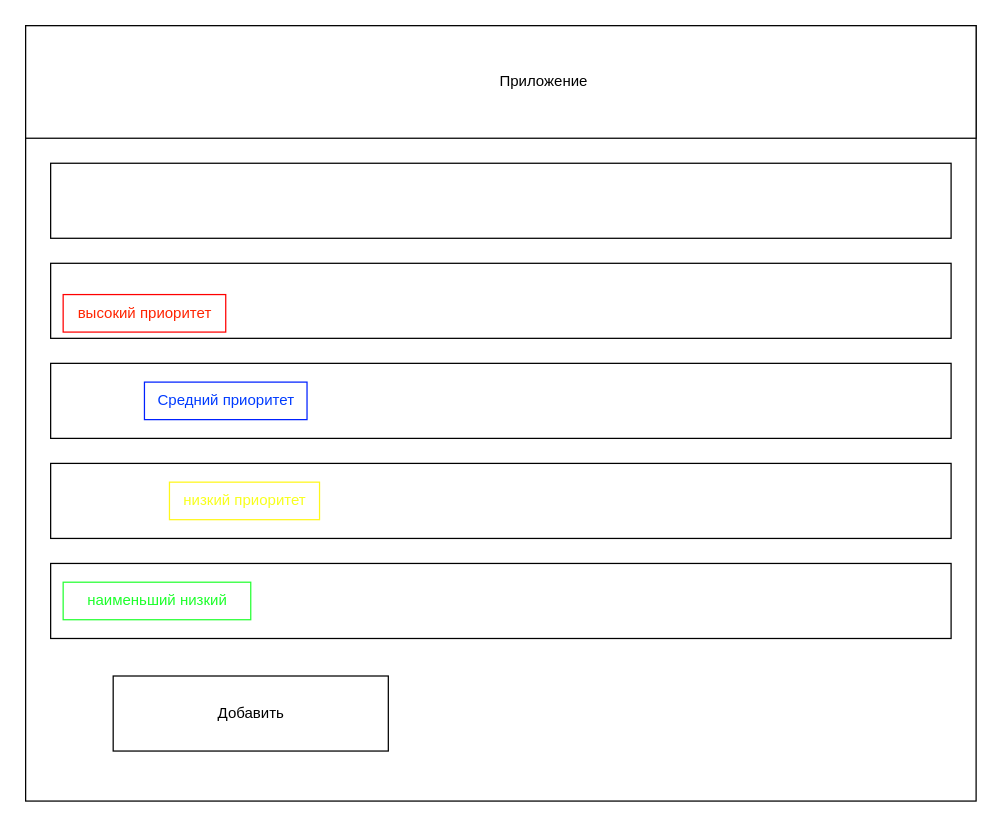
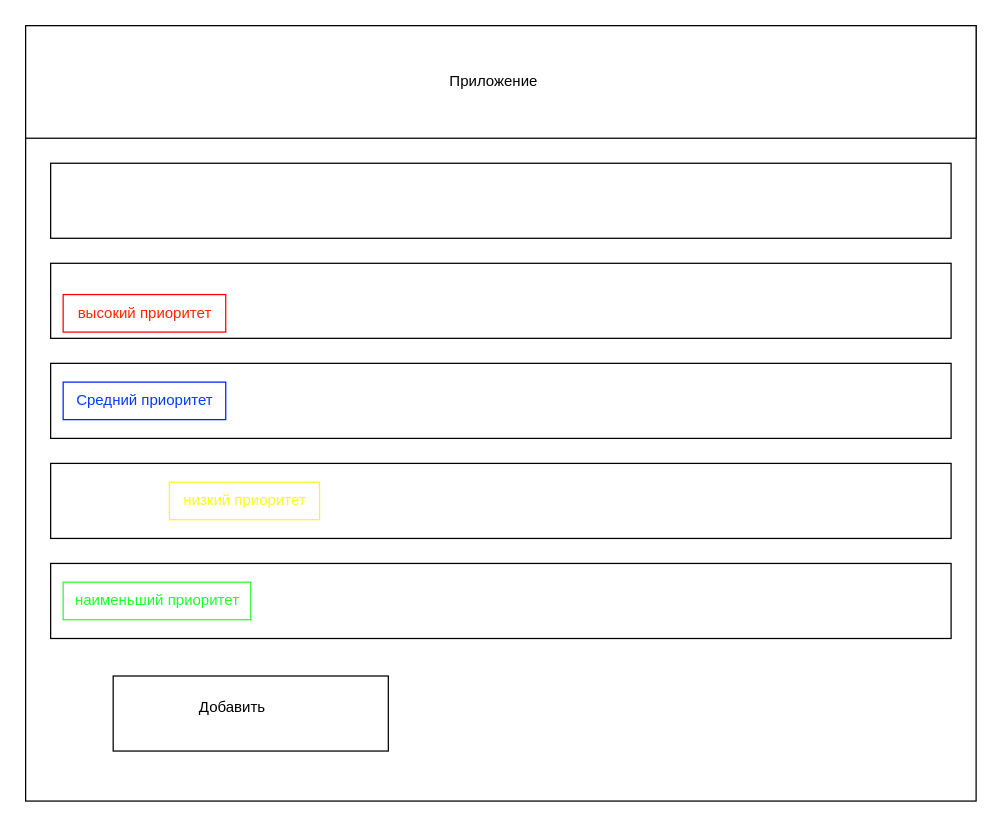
node "Приложение": moved (543, 82) -> (493, 82)
node "Средний приоритет": moved (226, 401) -> (144, 401)
node "наименьший низкий": label "наименьший низкий" -> "наименьший приоритет"
node "Добавить": moved (251, 713) -> (232, 707)
